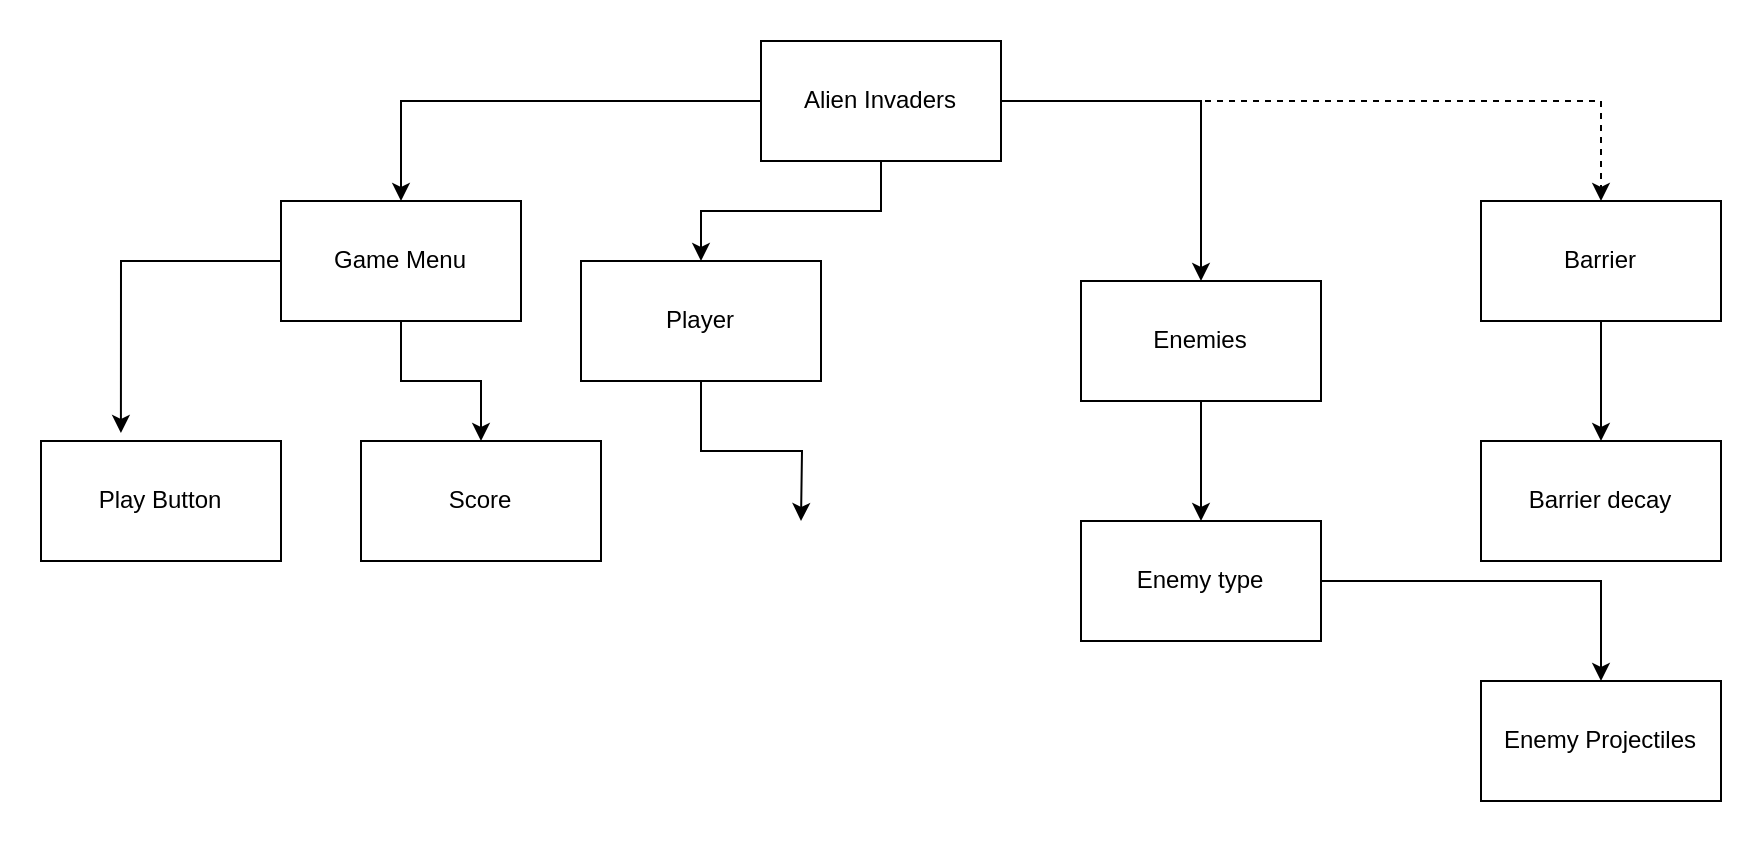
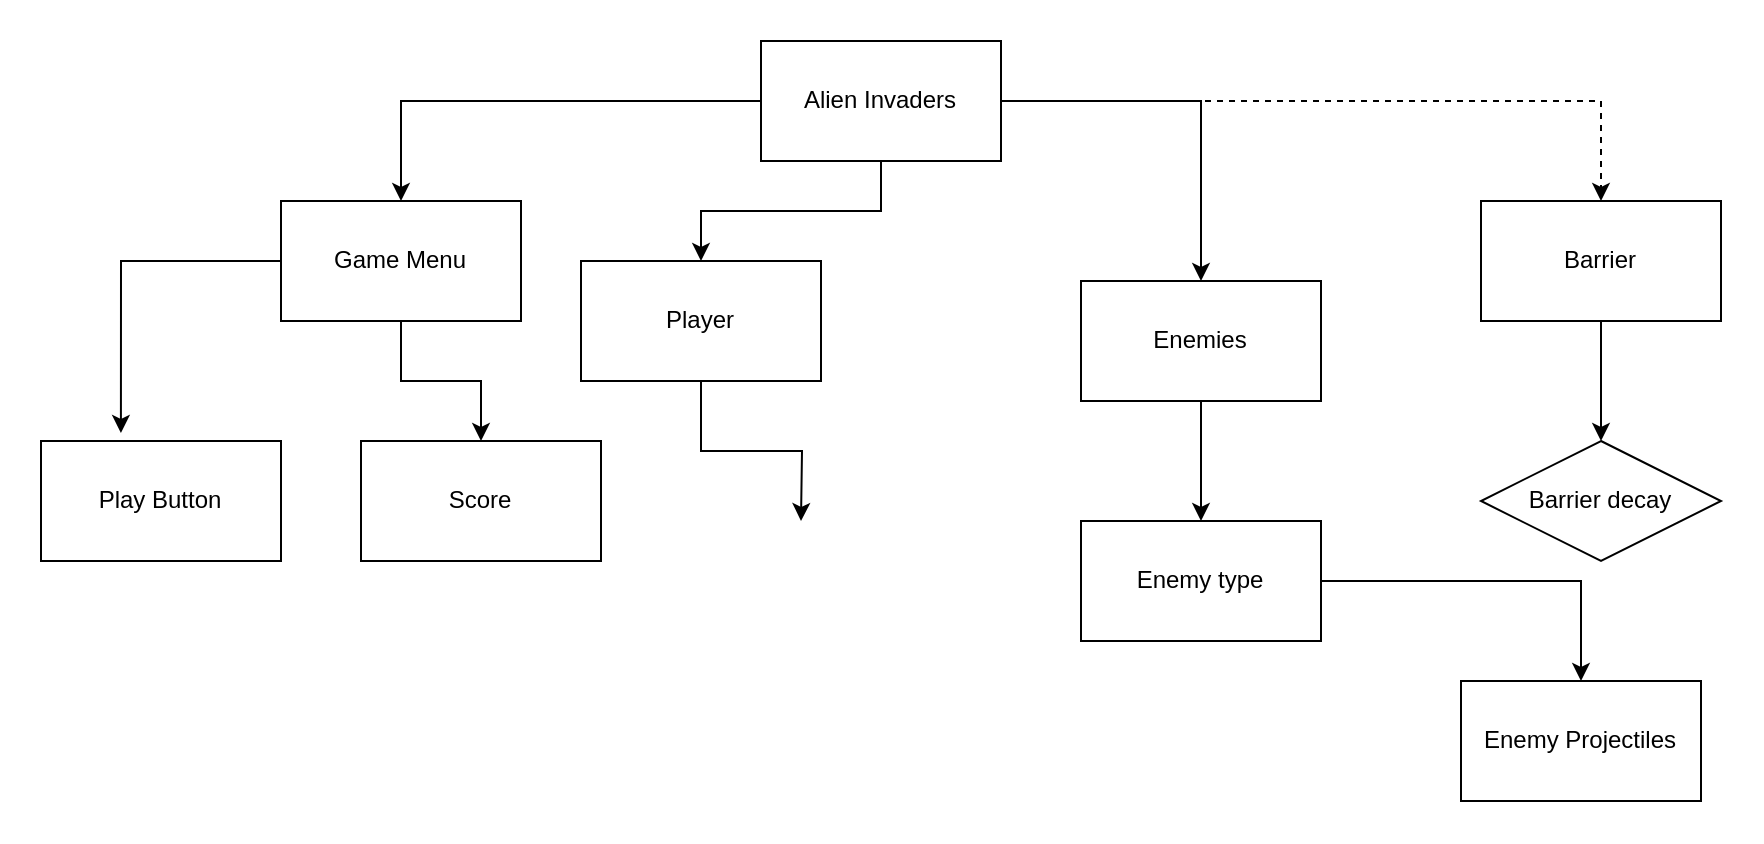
node "Barrier decay": shape rectangle -> diamond
node "Enemy Projectiles": moved (1601, 741) -> (1581, 741)
